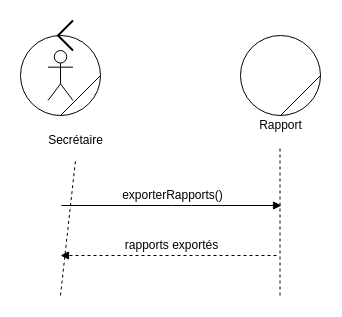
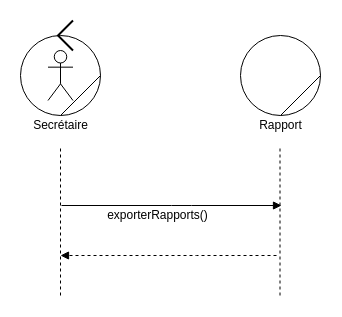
node "Secrétaire": moved (76, 141) -> (61, 126)
node "exporterRapports()": moved (173, 196) -> (158, 216)
node "rapports exportés": removed
